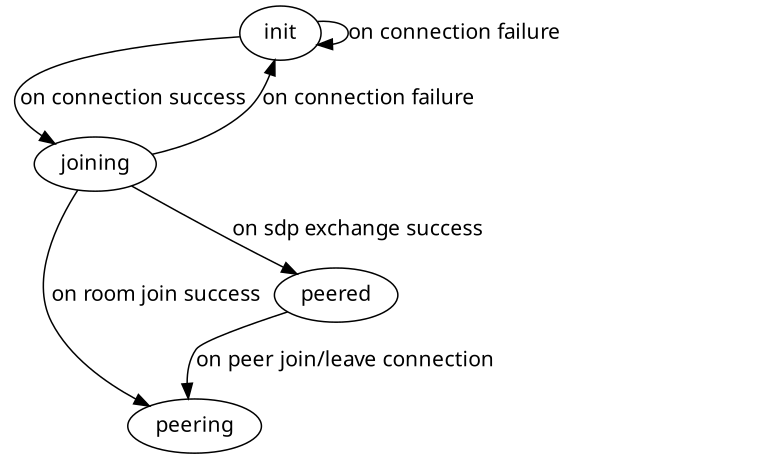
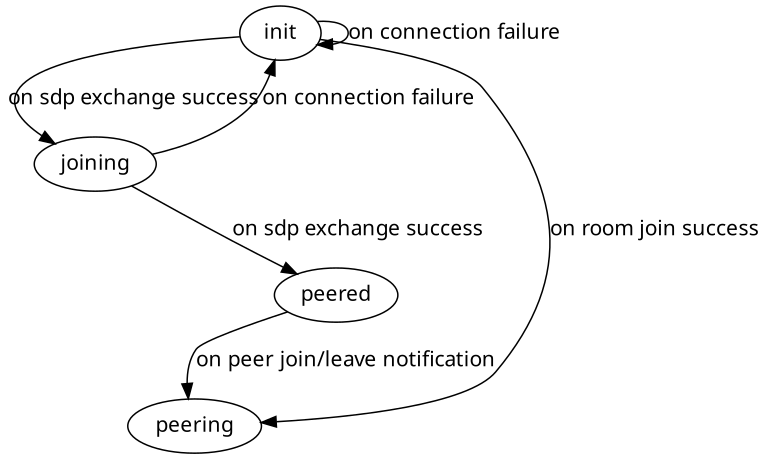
edge "init" -> "joining": label "on connection success" -> "on sdp exchange success"
edge "joining" -> "peering": now "init" -> "peering"
edge "peered" -> "peering": label "on peer join/leave connection" -> "on peer join/leave notification"
